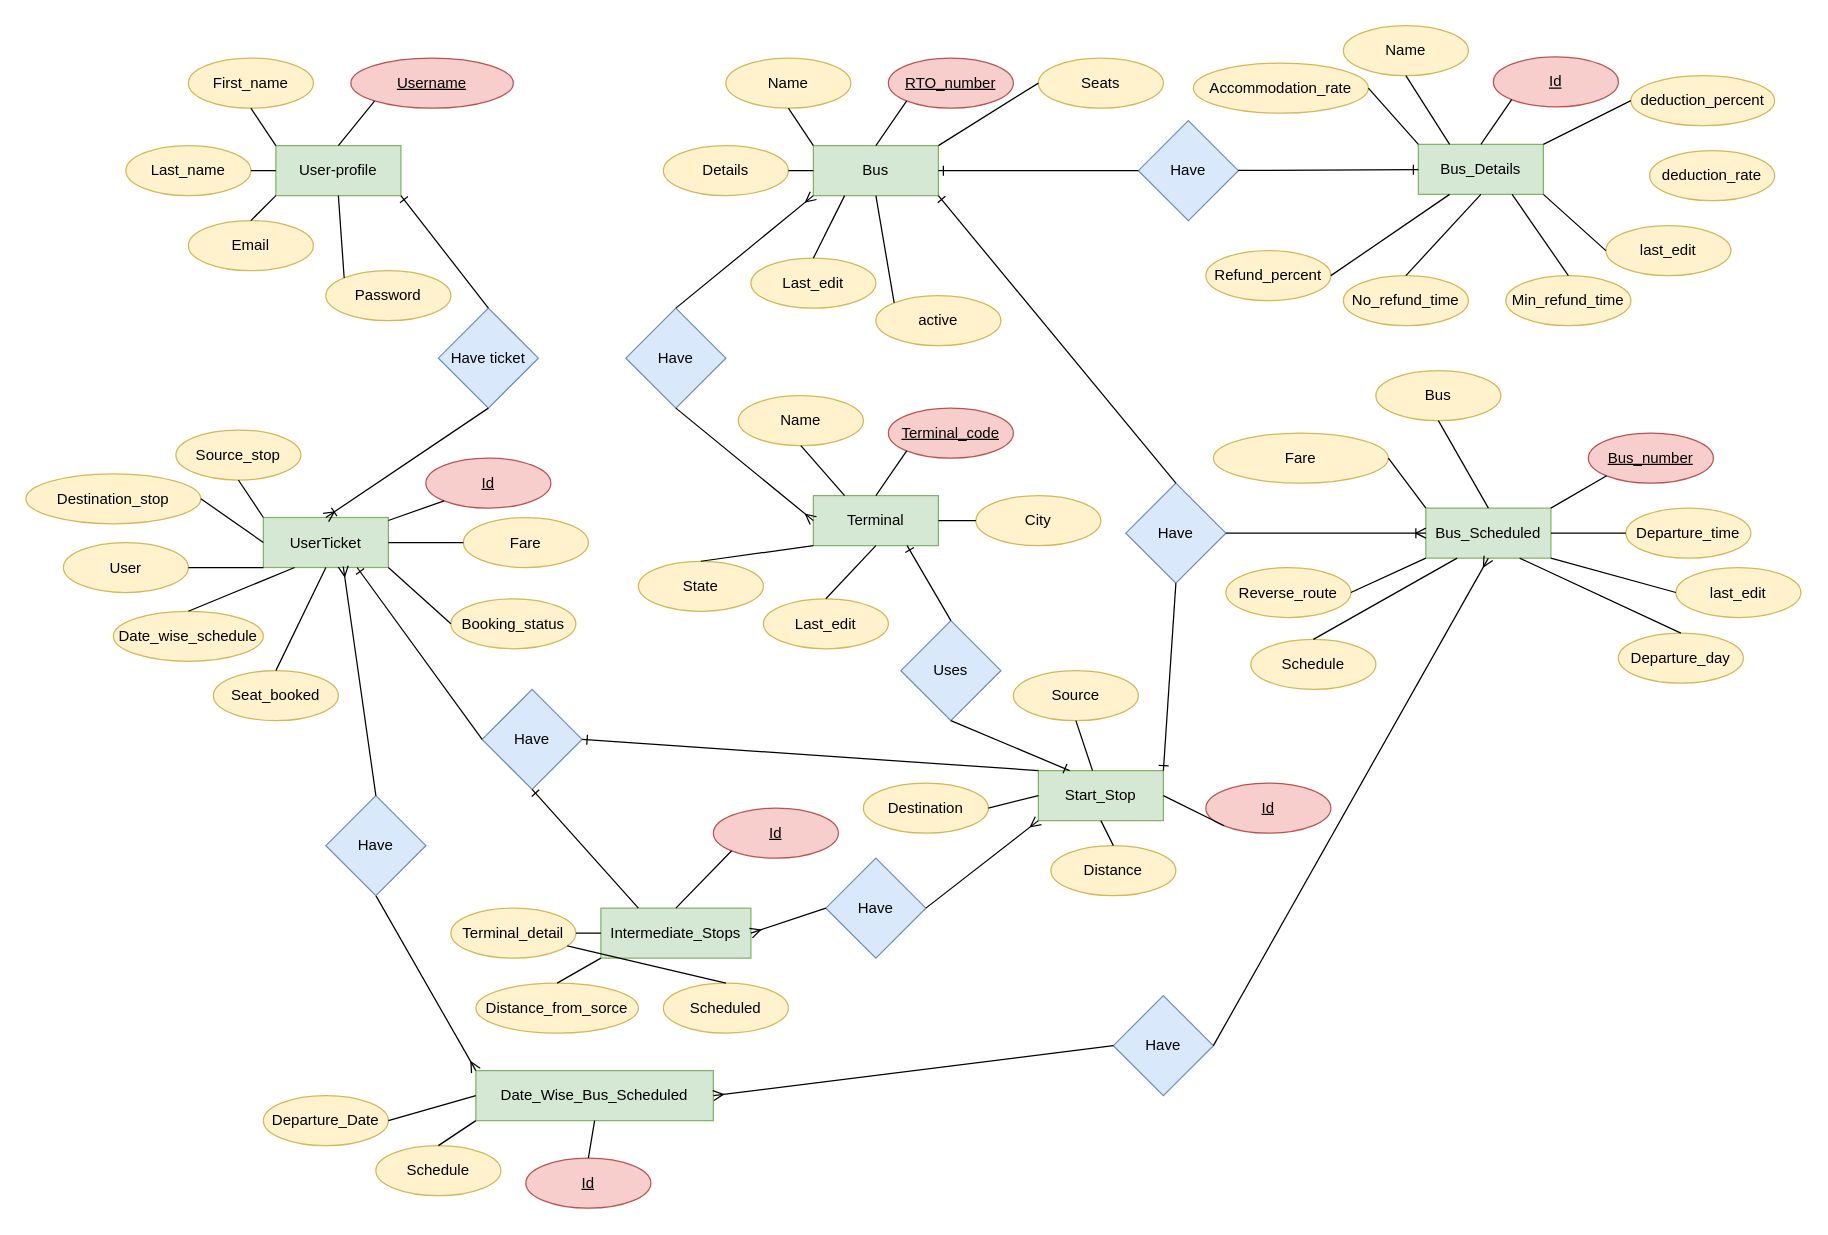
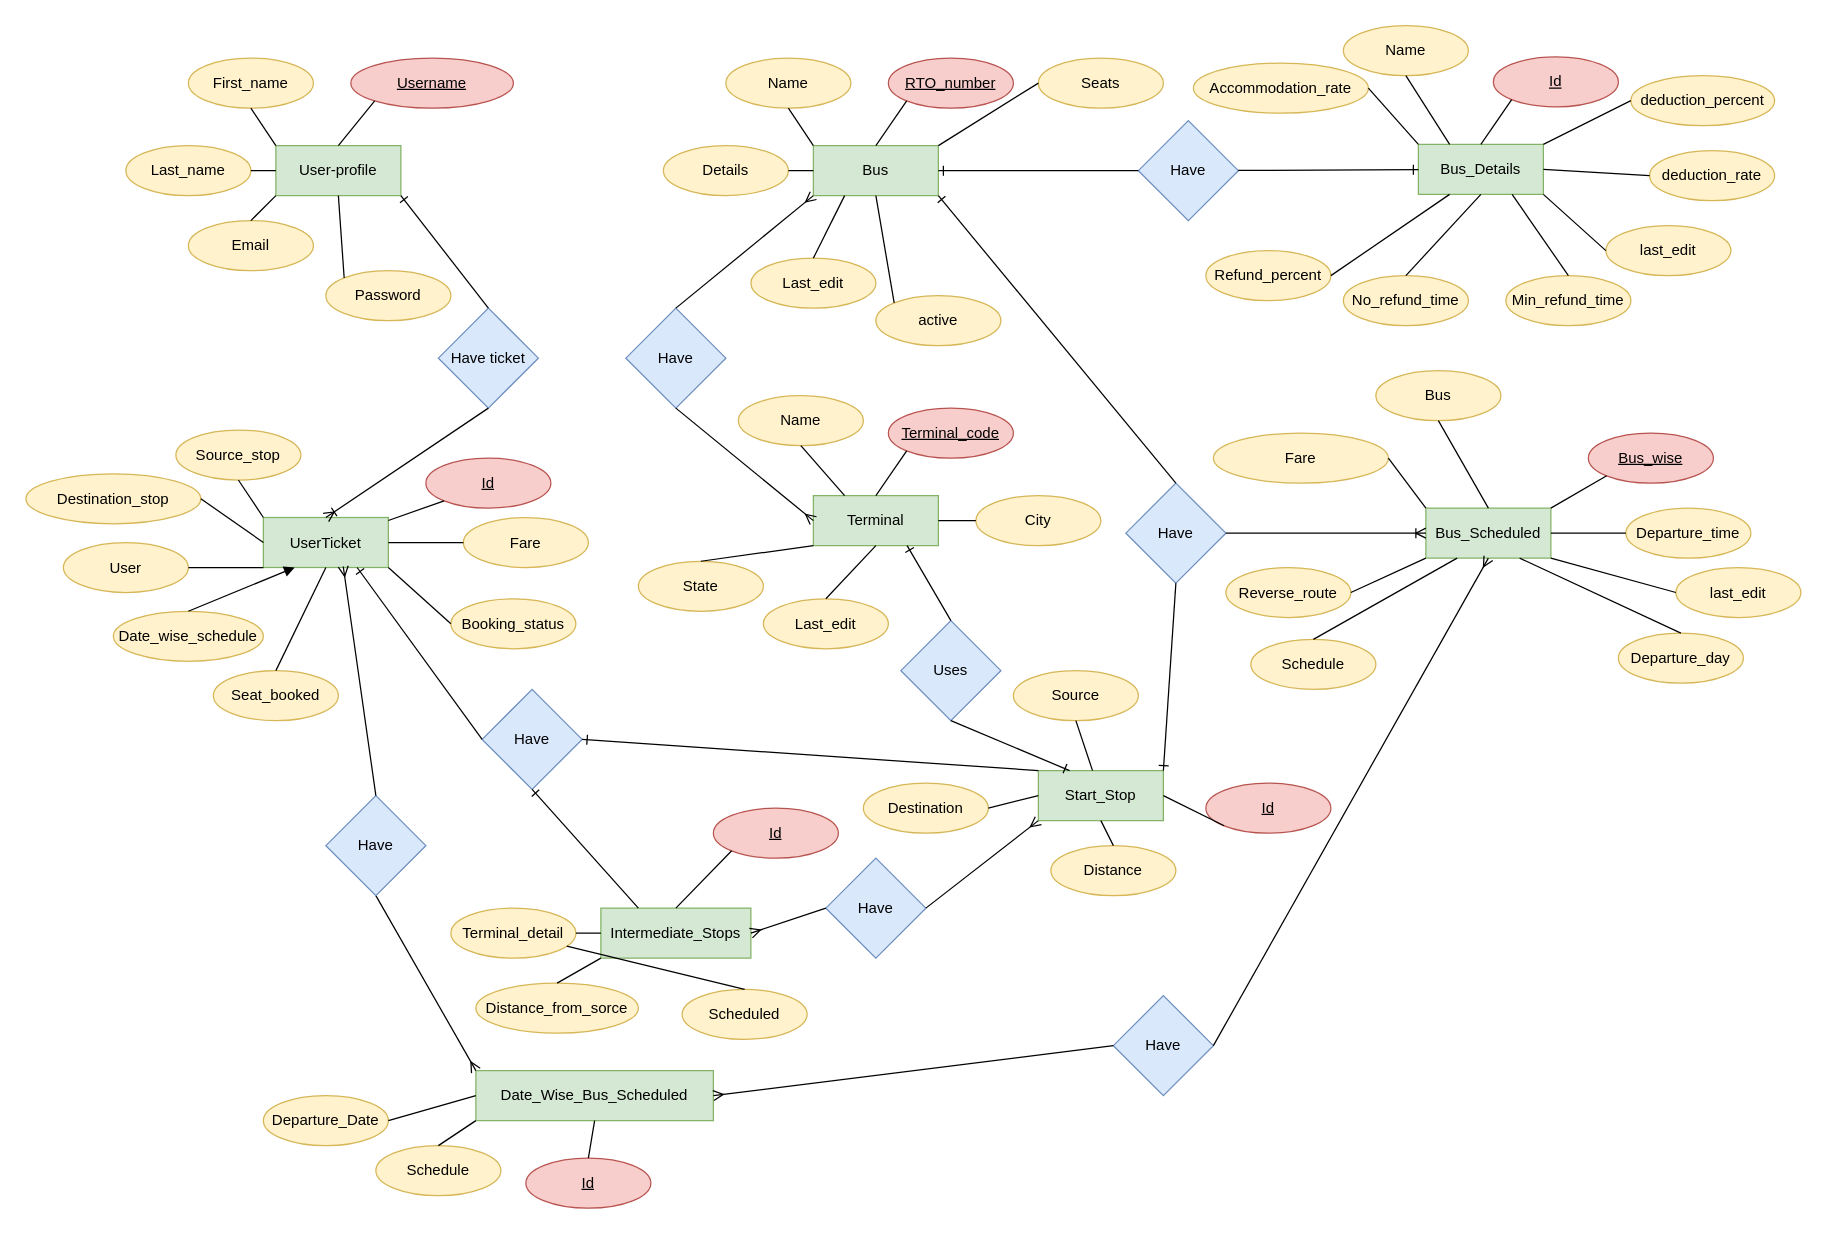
edge "Bus_Details" -- "deduction_rate": added
node "Bus_number": label "Bus_number" -> "Bus_wise"
edge "UserTicket" -- "Date_wise_schedule": arrowhead none -> block
node "Scheduled": moved (726, 1008) -> (744, 1014)
